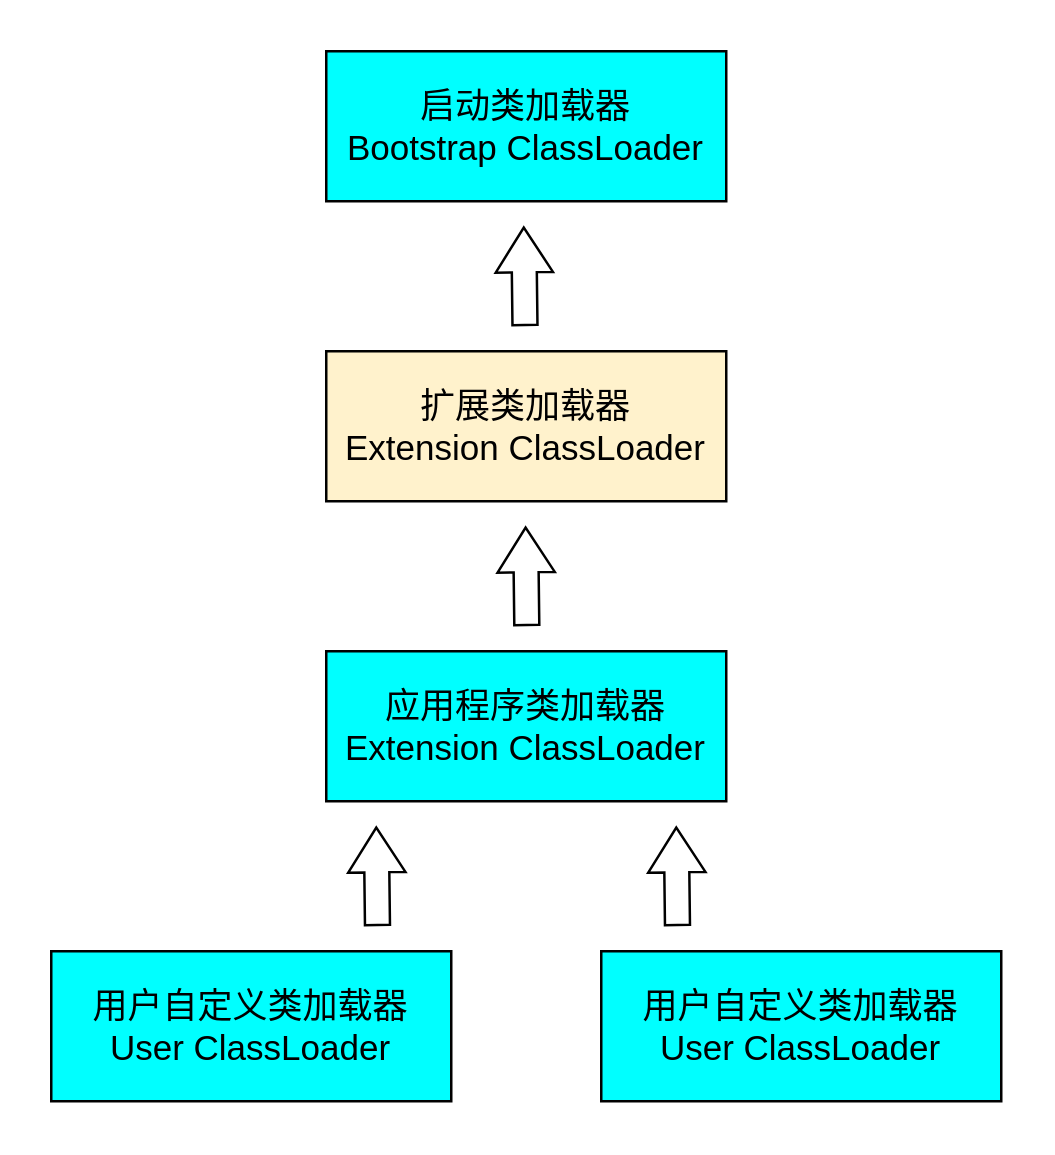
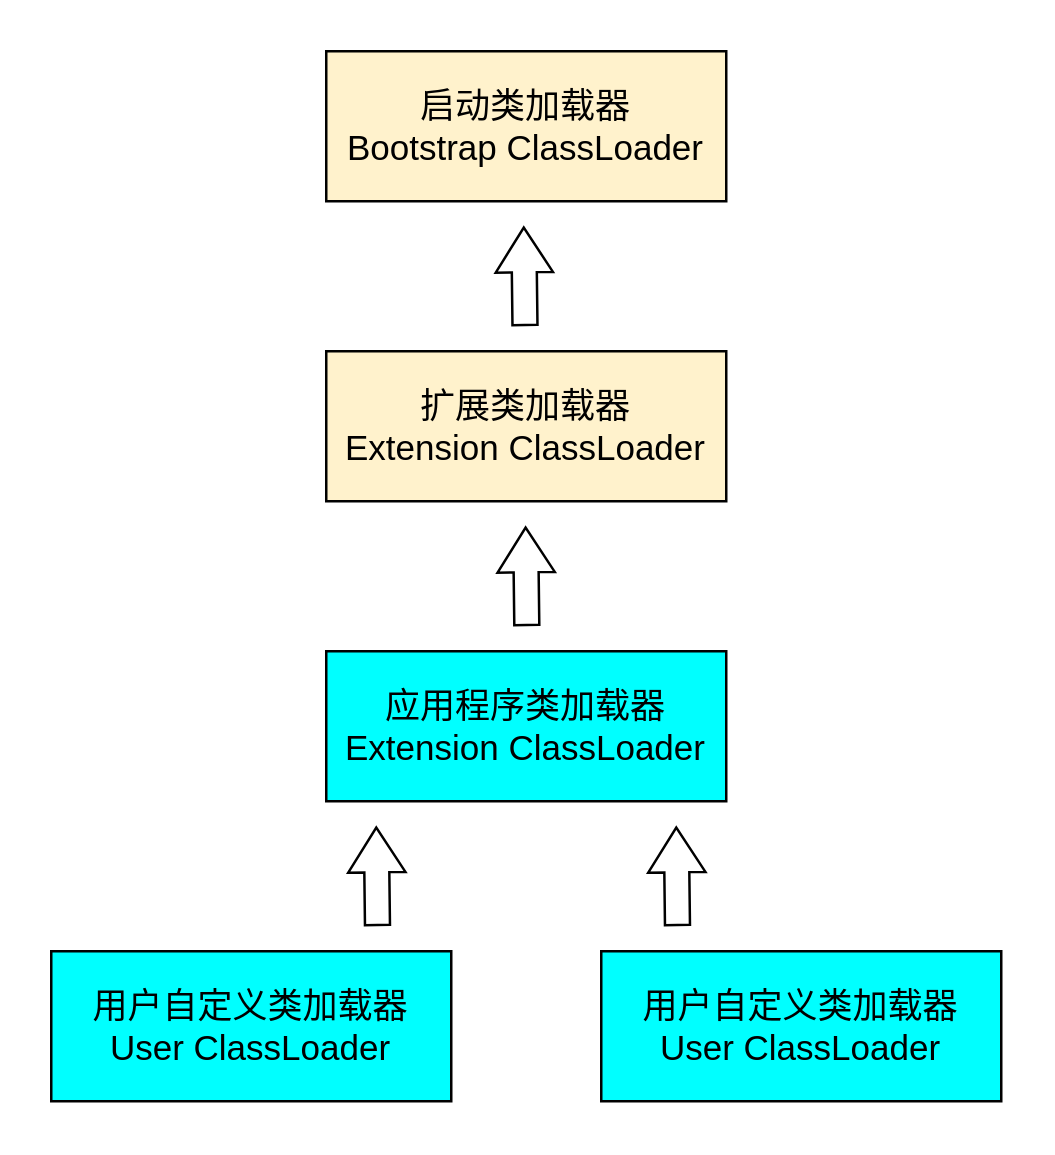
node "启动类加载器 Bootstrap ClassLoader": fillcolor #00ffff -> #fff2cc
